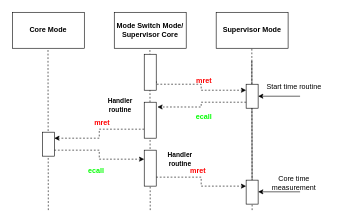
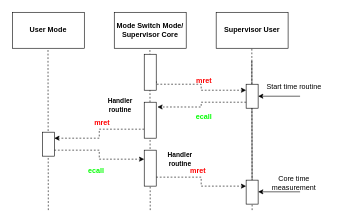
node "Core Mode": label "Core Mode" -> "User Mode"
node "Supervisor Mode": label "Supervisor Mode" -> "Supervisor User"
